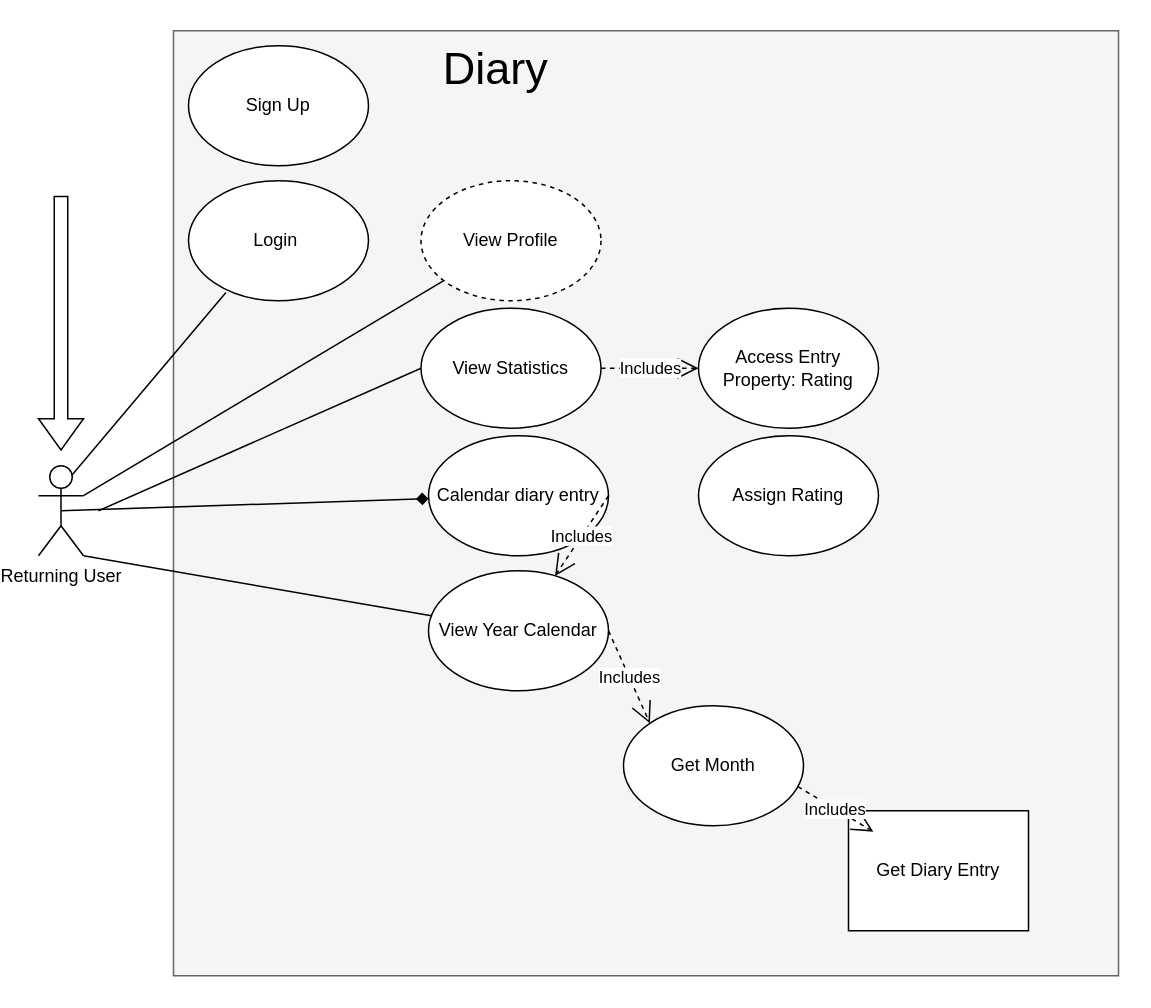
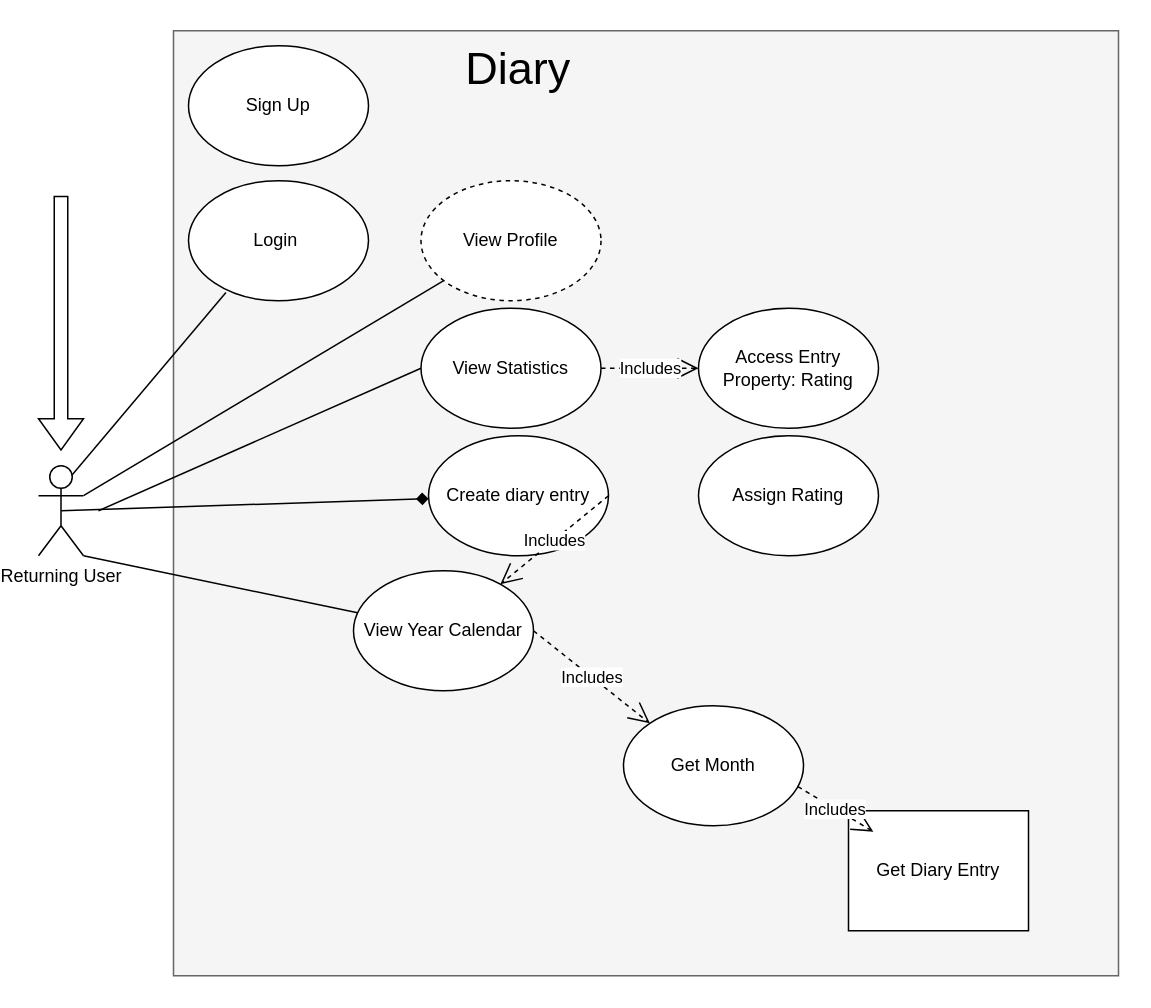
node "Diary": moved (496, 68) -> (518, 68)
node "Calendar diary entry": label "Calendar diary entry" -> "Create diary entry"
node "View Year Calendar": moved (518, 631) -> (443, 631)
